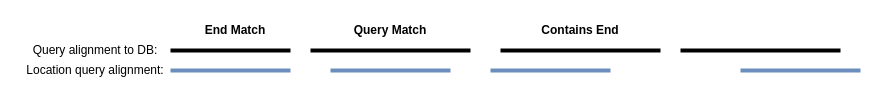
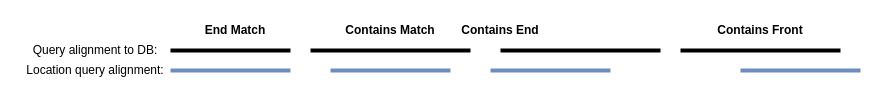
node "Query Match": label "Query Match" -> "Contains Match"
node "Contains End": moved (581, 31) -> (501, 31)
node "Contains Front": added
